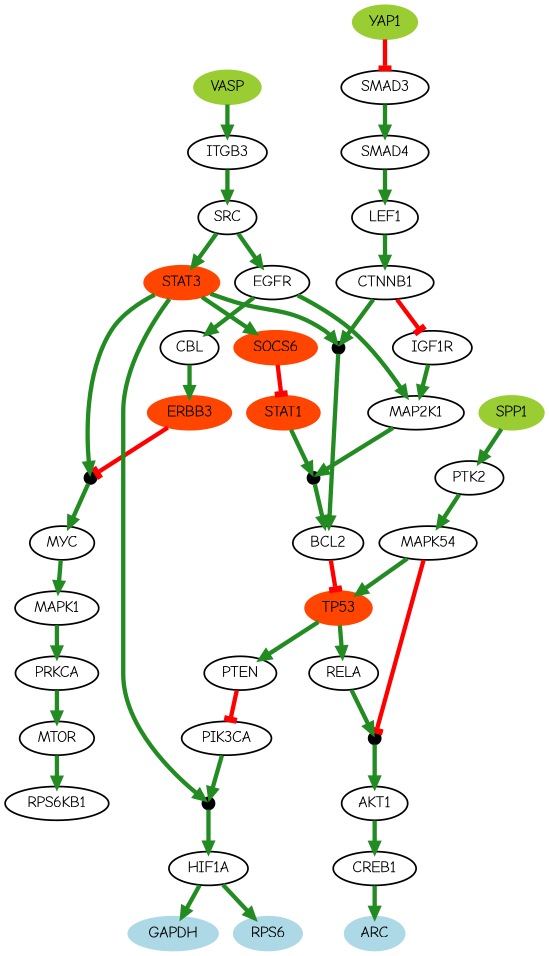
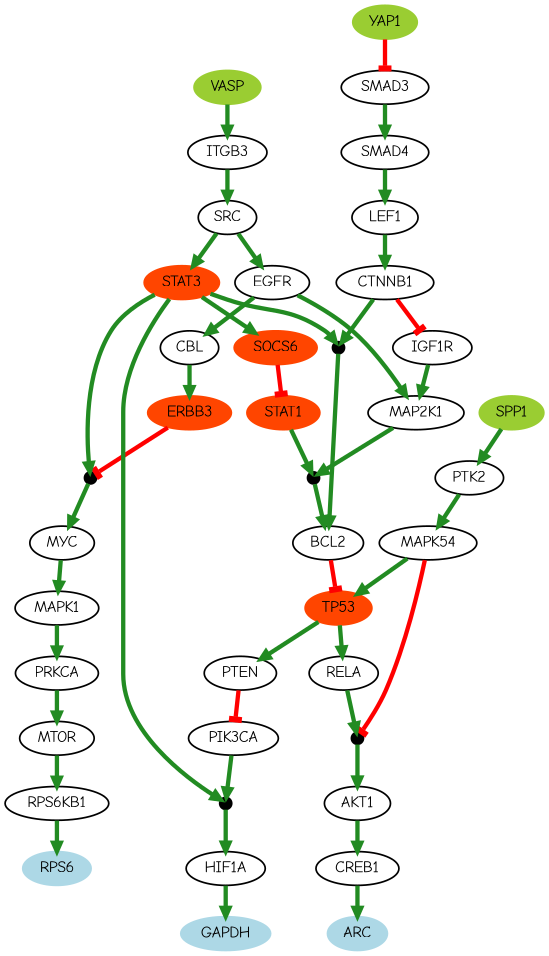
edge "HIF1A" -> "RPS6": now "RPS6KB1" -> "RPS6"
